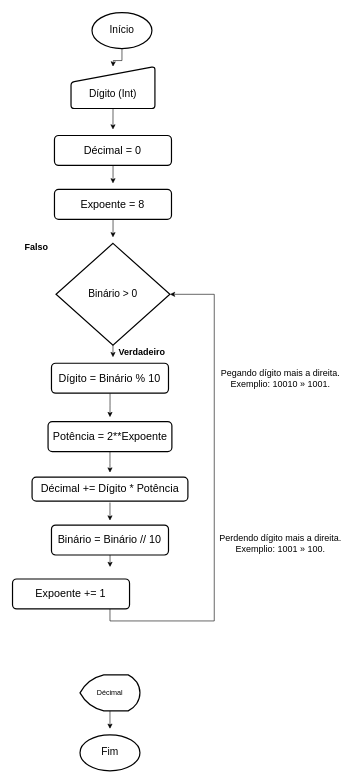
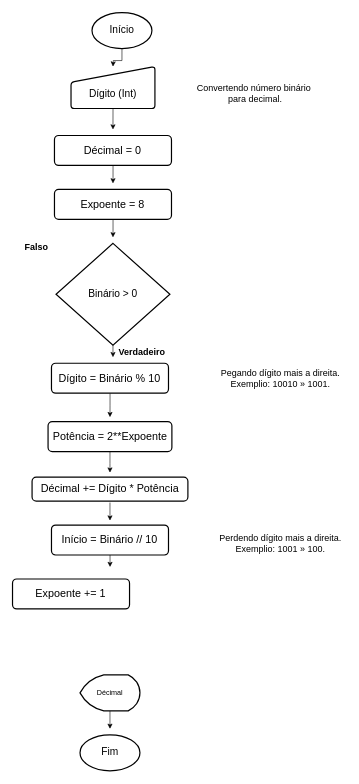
node "Convertendo número binário para decimal.": added
node "Binário = Binário // 10": label "Binário = Binário // 10" -> "Início = Binário // 10"
edge "Expoente += 1" -> "Binário > 0": removed
